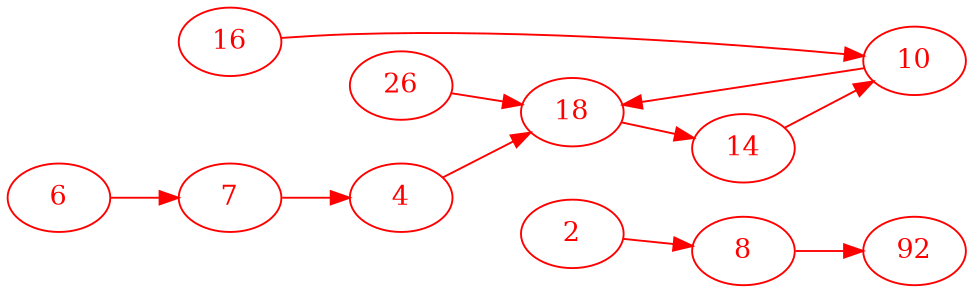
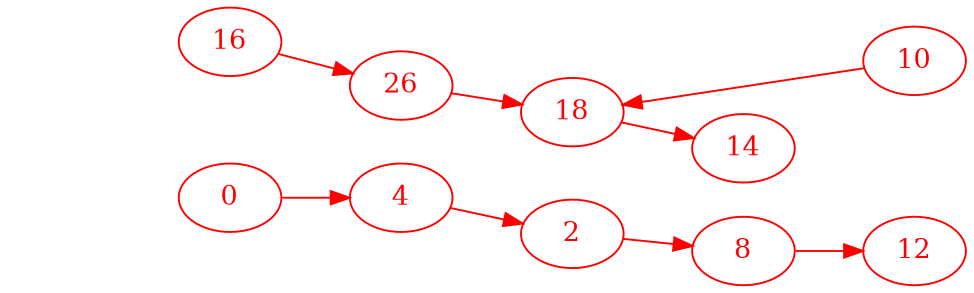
edge "16" -> "10": now "16" -> "26"
edge "14" -> "10": removed
edge "4" -> "18": now "4" -> "2"
node "6": removed
node "7": label "7" -> "0"
node "92": label "92" -> "12"
